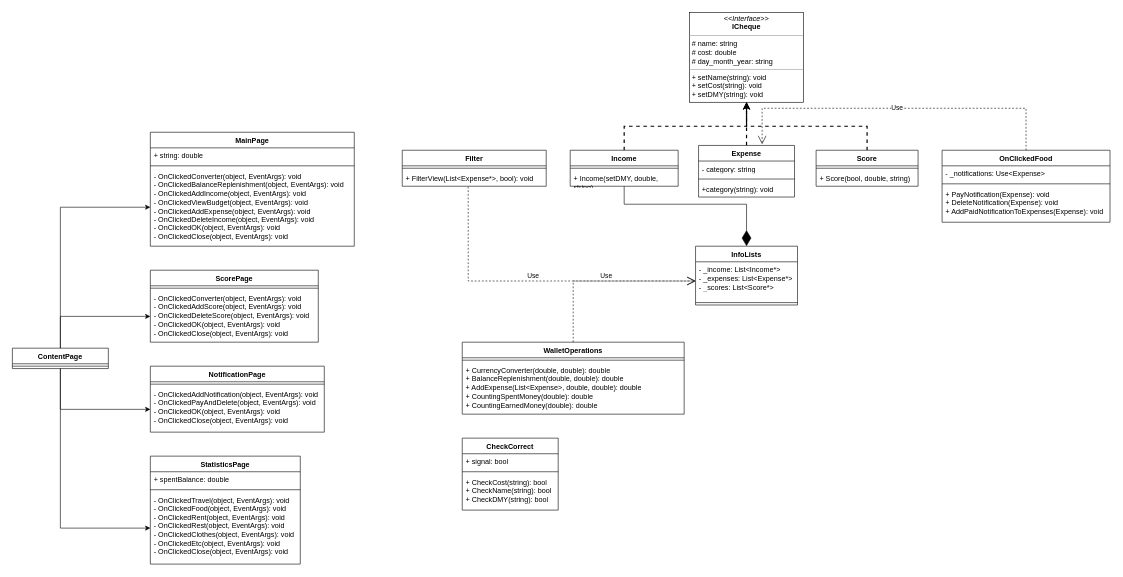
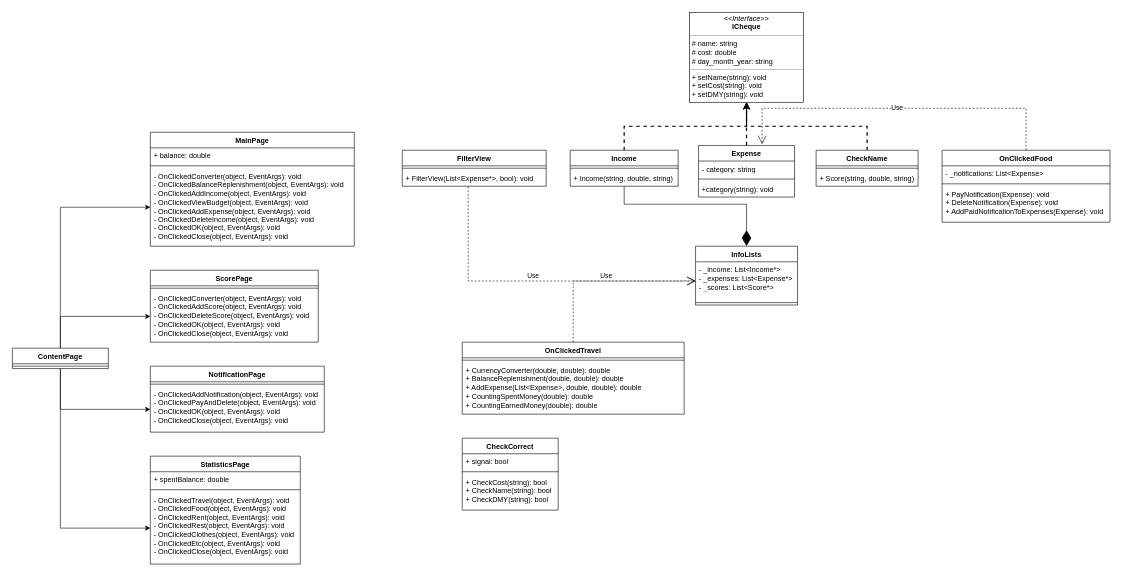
node "+ string: double": label "+ string: double" -> "+ balance: double"
node "Filter": label "Filter" -> "FilterView"
node "Score": label "Score" -> "CheckName"
node "- _notifications: Use<Expense>": label "- _notifications: Use<Expense>" -> "- _notifications: List<Expense>"
node "+ Income(setDMY, double, string)": label "+ Income(setDMY, double, string)" -> "+ Income(string, double, string)"
node "+ Score(bool, double, string)": label "+ Score(bool, double, string)" -> "+ Score(string, double, string)"
node "WalletOperations": label "WalletOperations" -> "OnClickedTravel"
